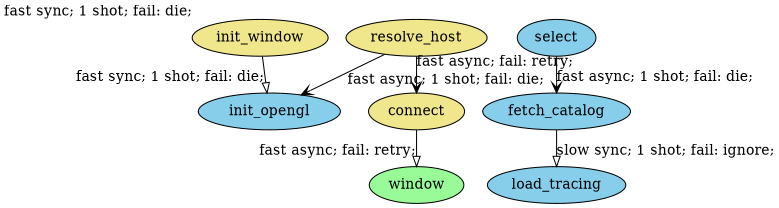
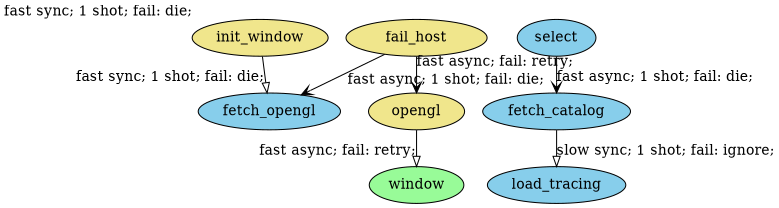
node "resolve_host": label "resolve_host" -> "fail_host"
node "init_opengl": label "init_opengl" -> "fetch_opengl"
node "connect": label "connect" -> "opengl"
